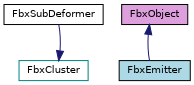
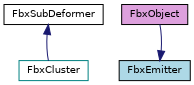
edge "FbxSubDeformer" -> "FbxCluster": reversed
edge "FbxEmitter" -> "FbxObject": reversed
